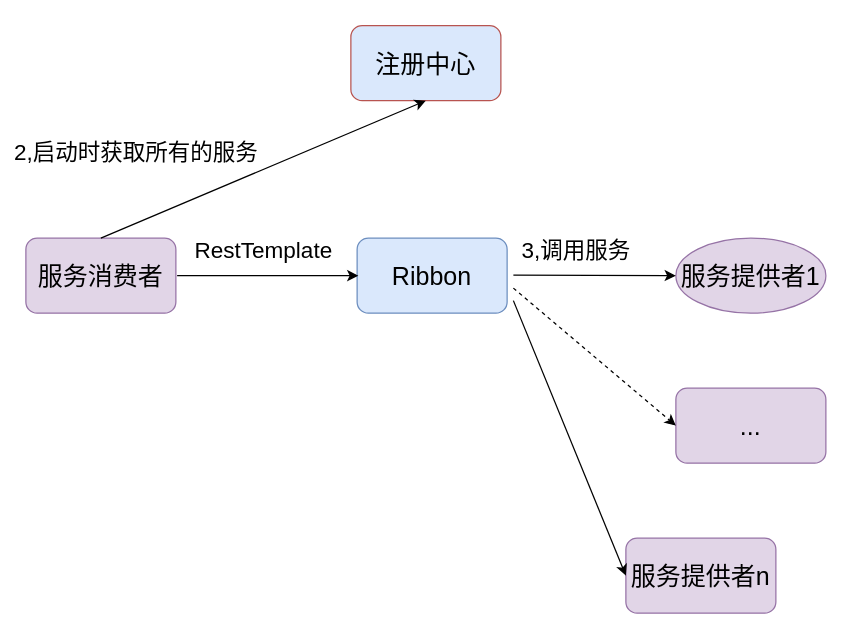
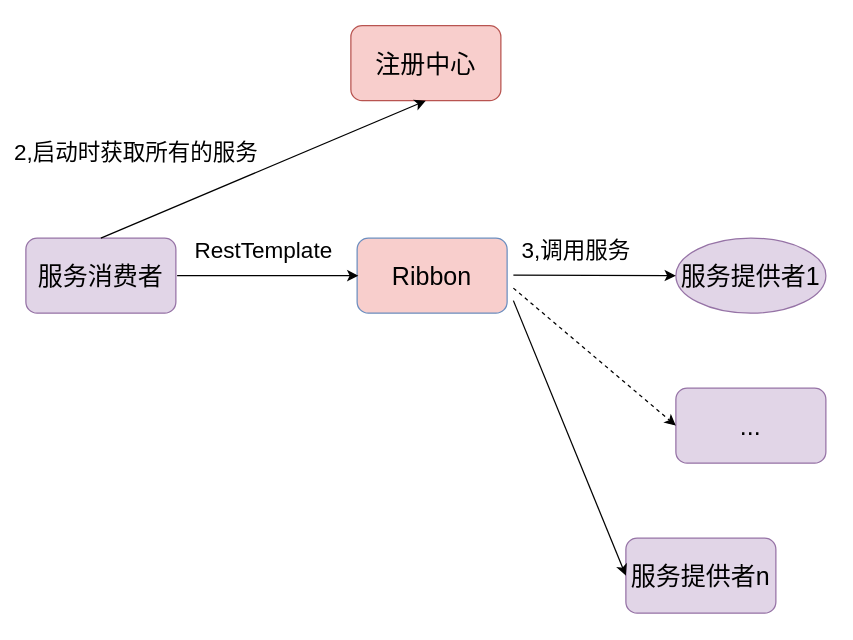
node "注册中心": fillcolor #dae8fc -> #f8cecc
node "Ribbon": fillcolor #dae8fc -> #f8cecc
